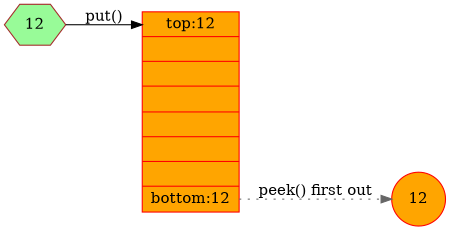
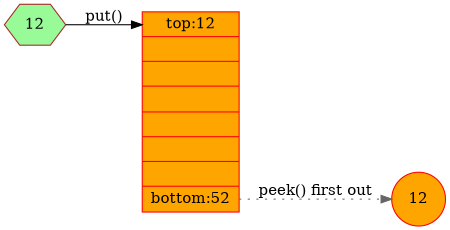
node "top:12": text "bottom:12" -> "bottom:52"
